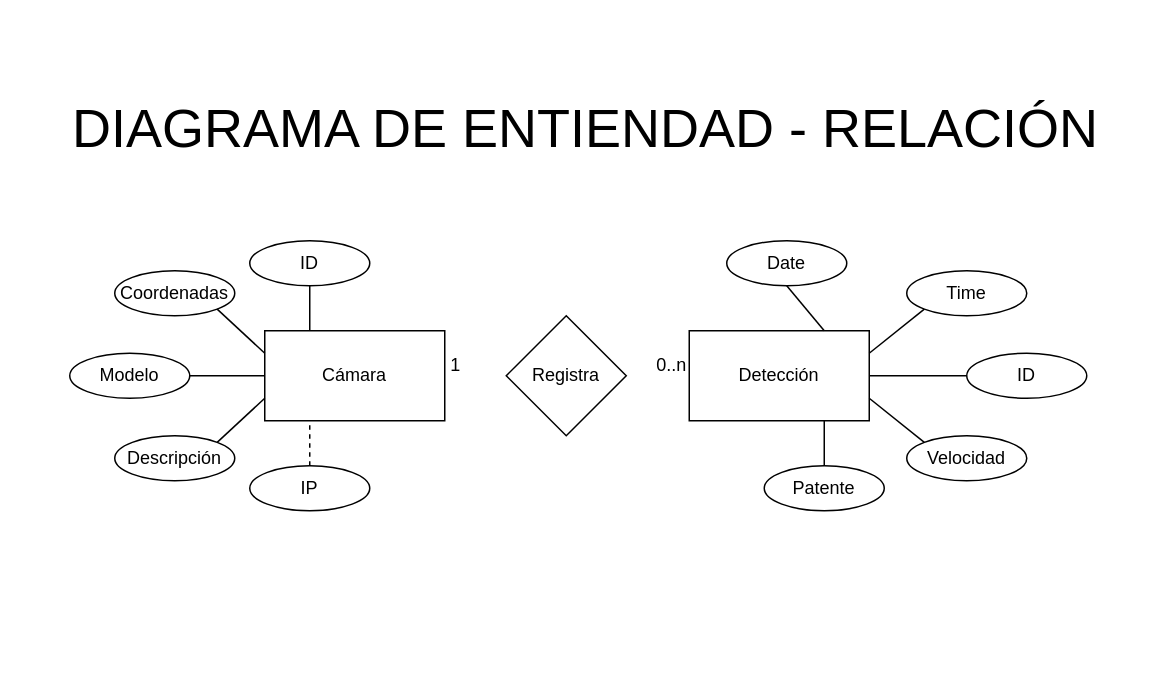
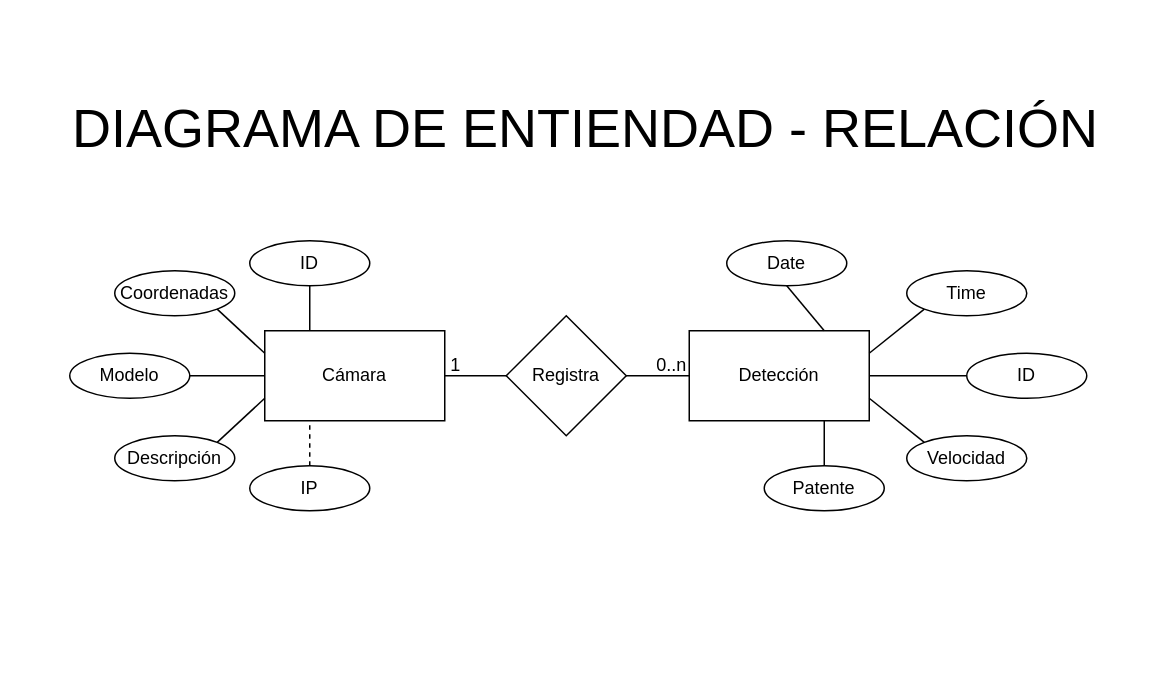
edge "Cámara" -- "Detección": added
